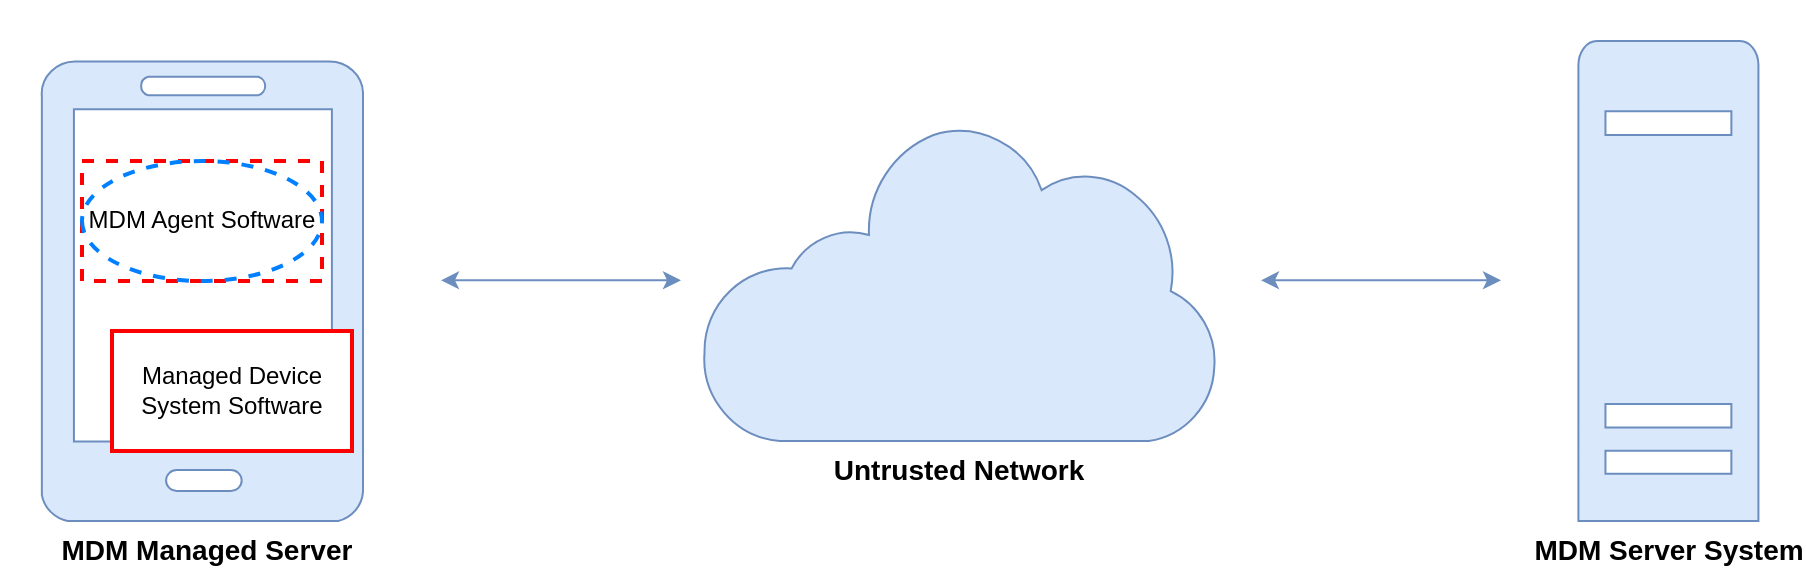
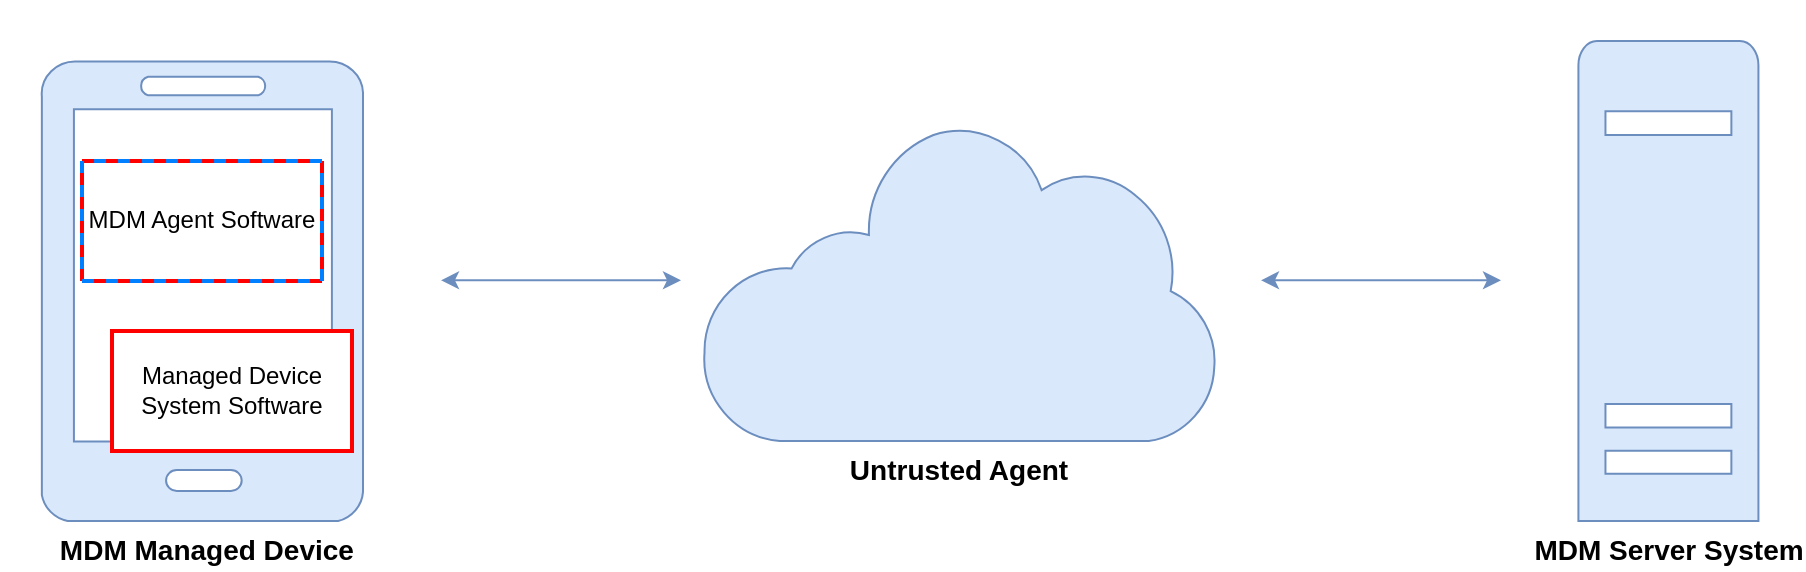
node "MDM Agent Software": shape ellipse -> rectangle
node "Untrusted Network": label "Untrusted Network" -> "Untrusted Agent"
node "MDM Managed Server": label "MDM Managed Server" -> "MDM Managed Device"
